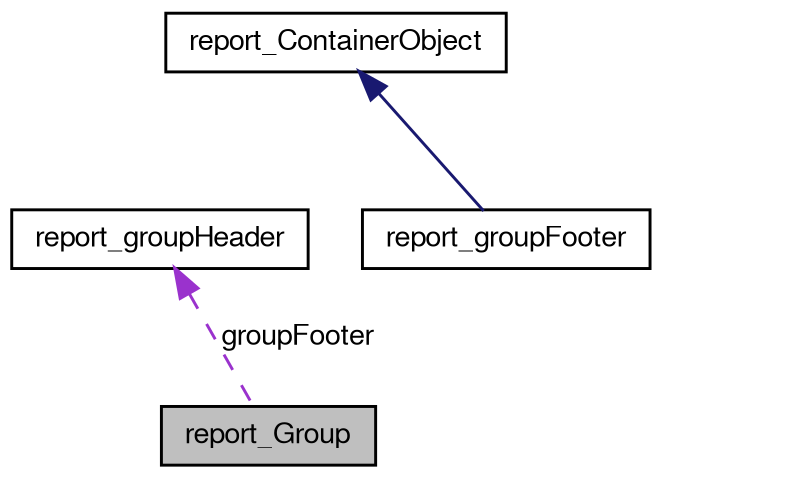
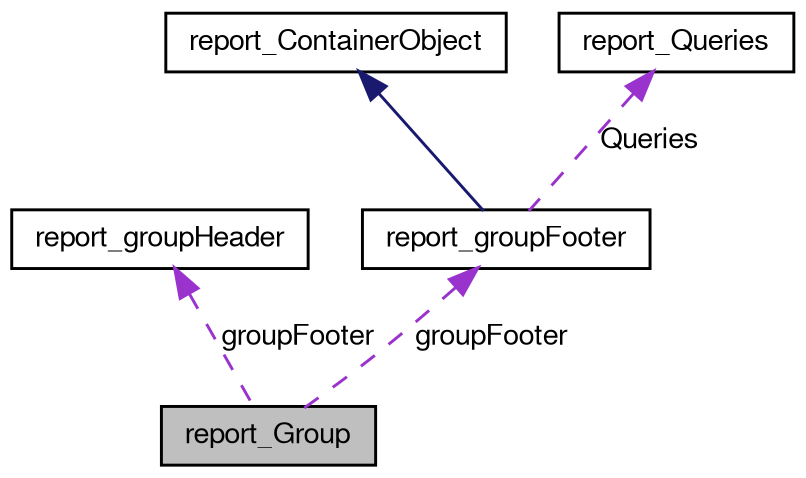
node "report_Queries": added
edge "report_Group" -> "report_groupFooter": added, label "groupFooter"
